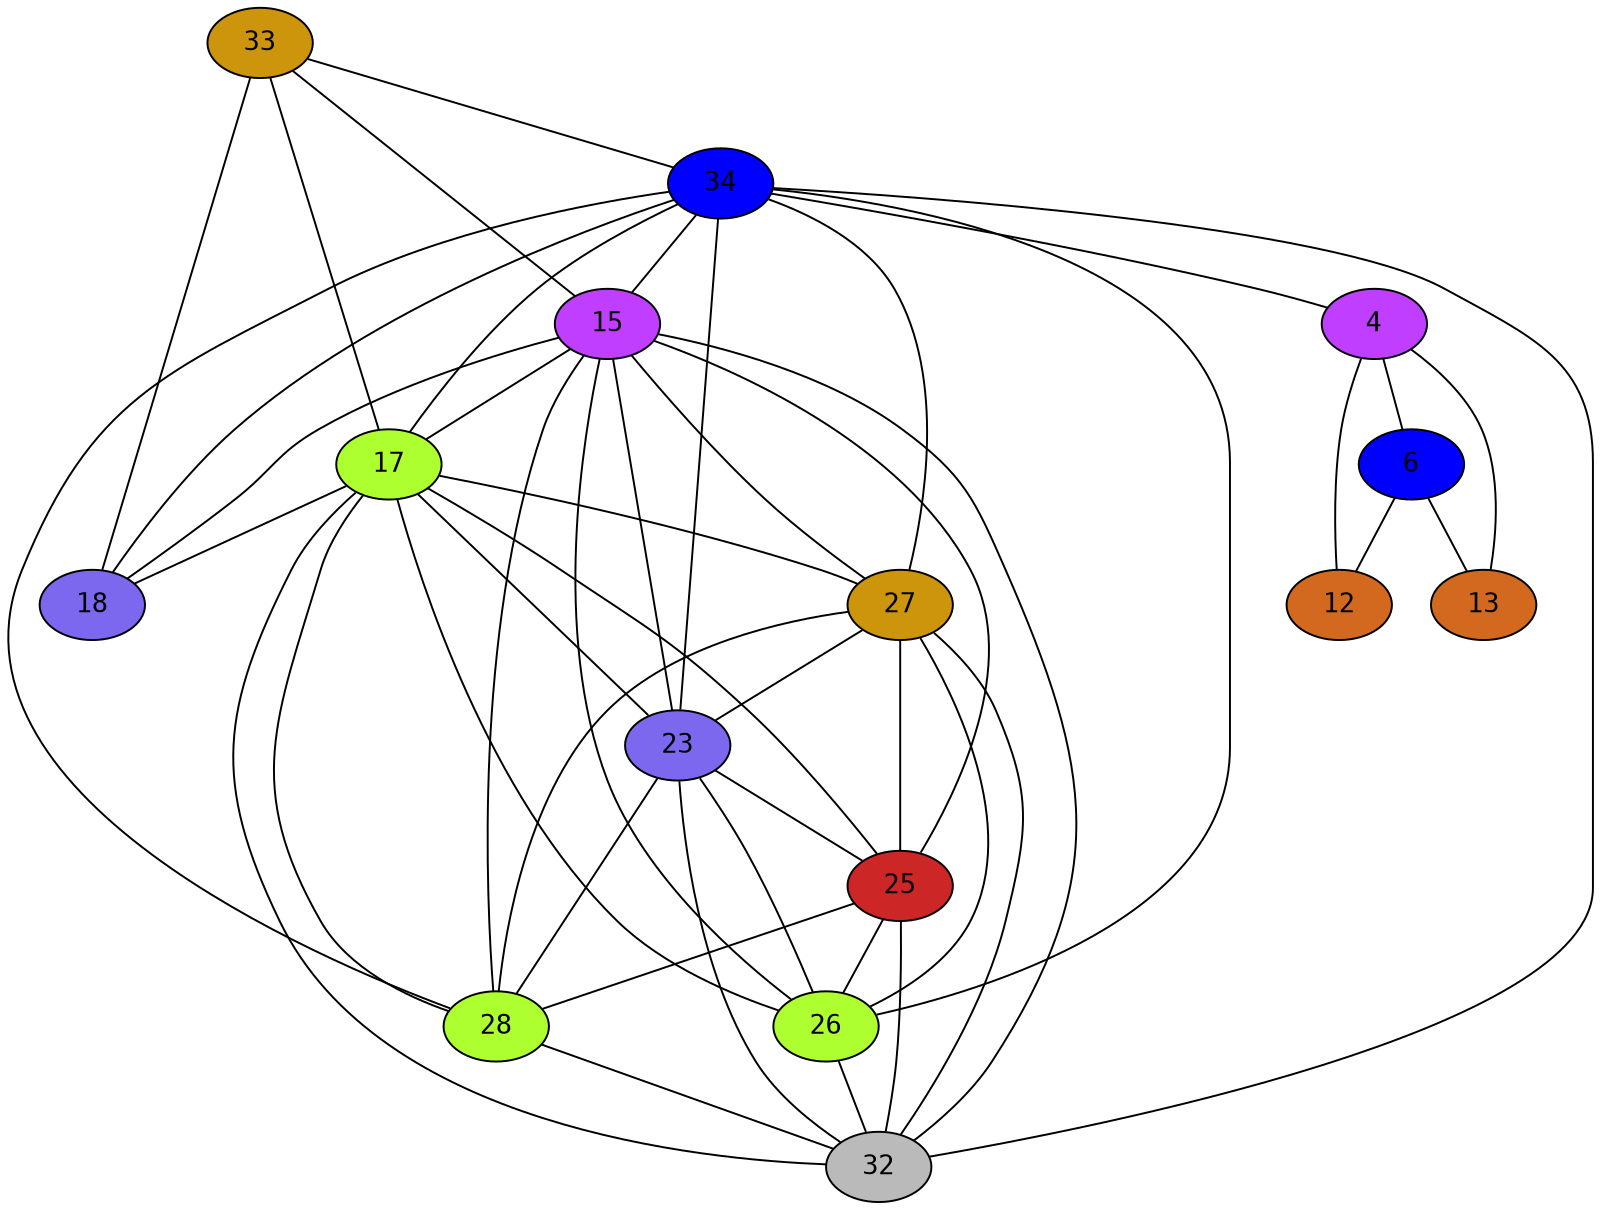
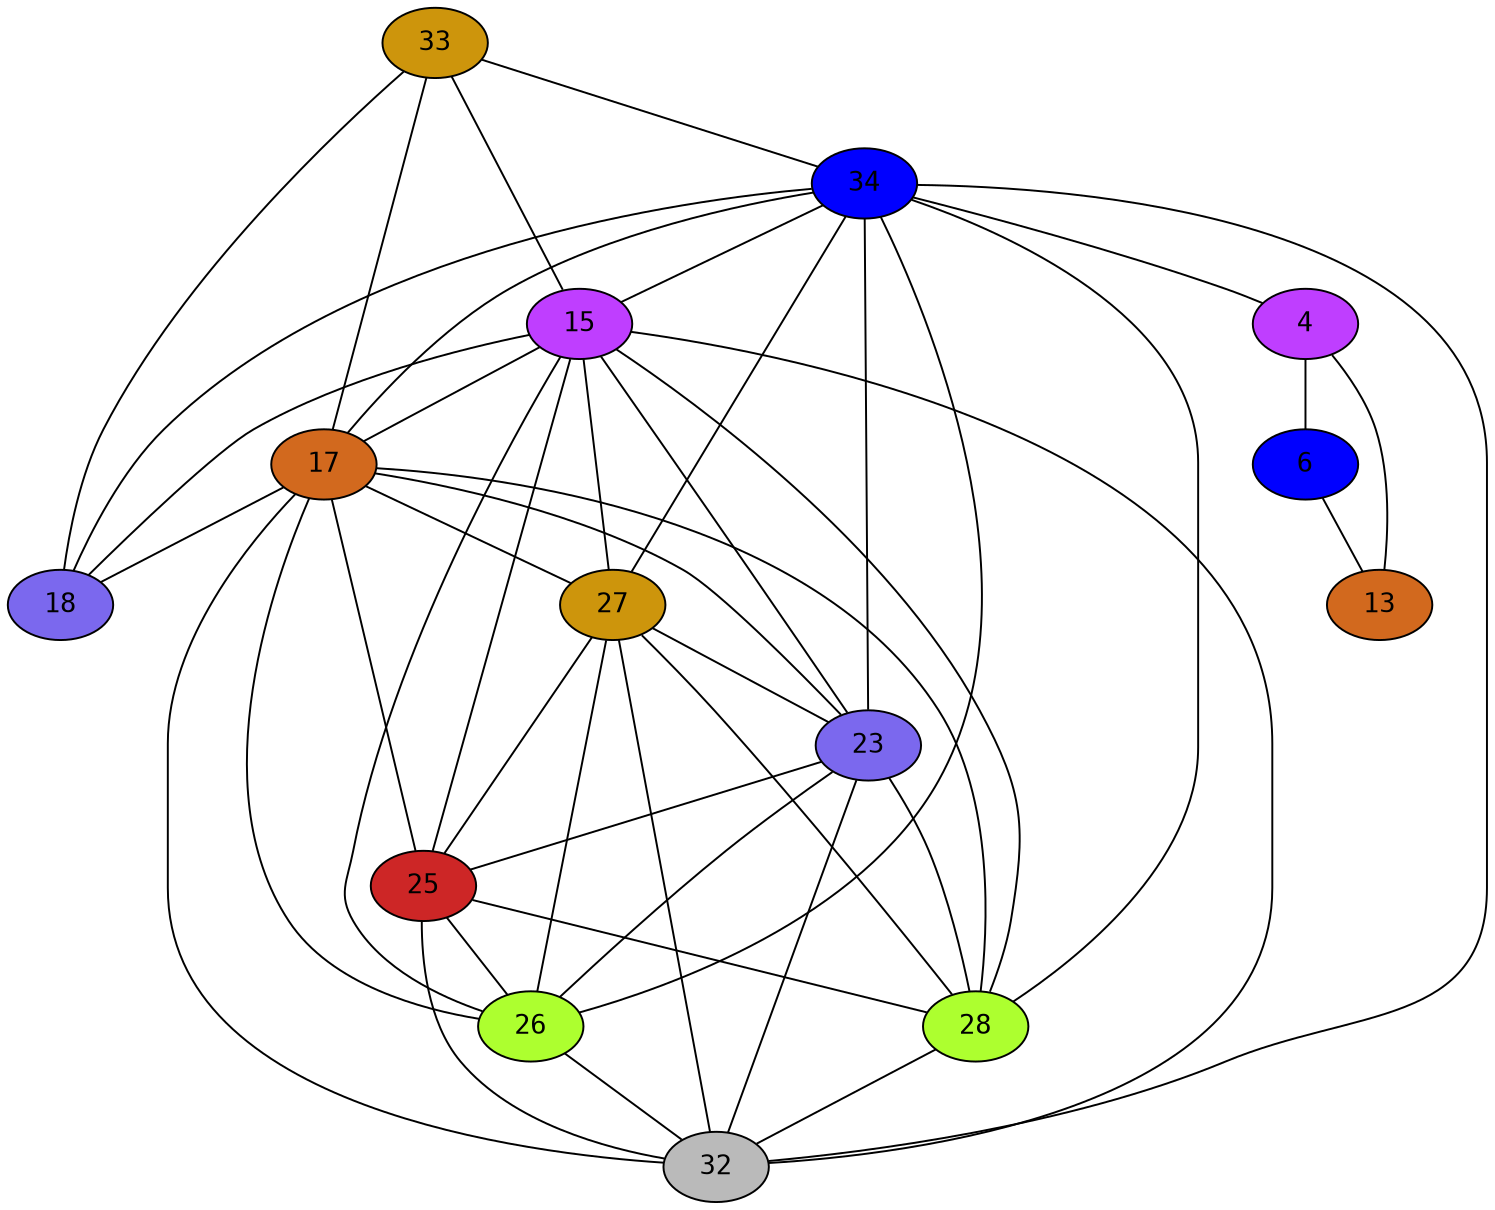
node "17": fillcolor greenyellow -> chocolate
node "12": removed
